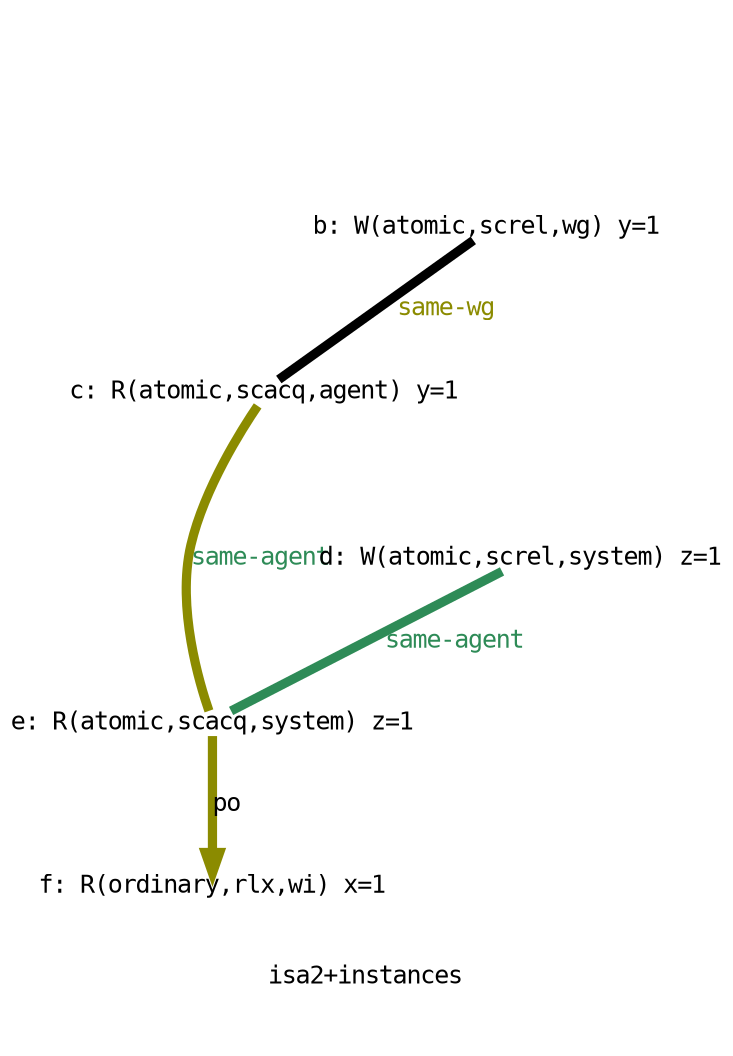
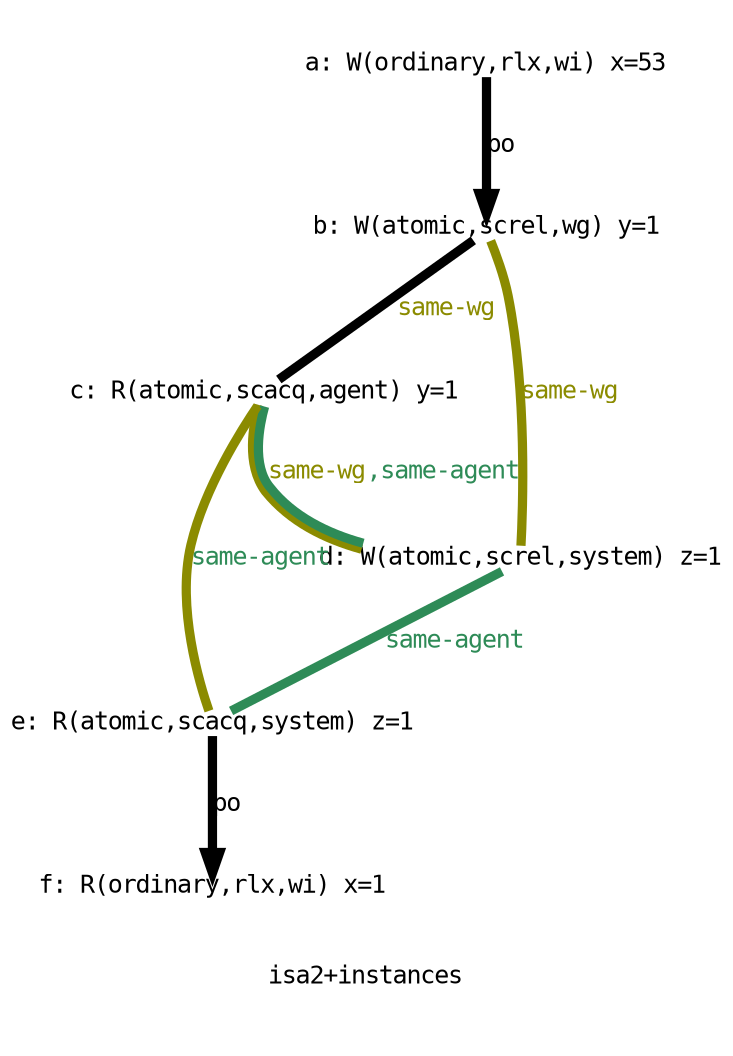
node "a: W(ordinary,rlx,wi) x=53": added
edge "b: W(atomic,screl,wg) y=1" -- "d: W(atomic,screl,system) z=1": added, label "same-wg"
edge "c: R(atomic,scacq,agent) y=1" -- "d: W(atomic,screl,system) z=1": added, label "same-wg ,same-agent"
edge "e: R(atomic,scacq,system) z=1" -> "f: R(ordinary,rlx,wi) x=1": color yellow4 -> black
